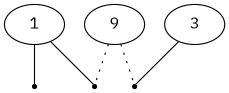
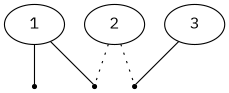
node "9": label "9" -> "2"
